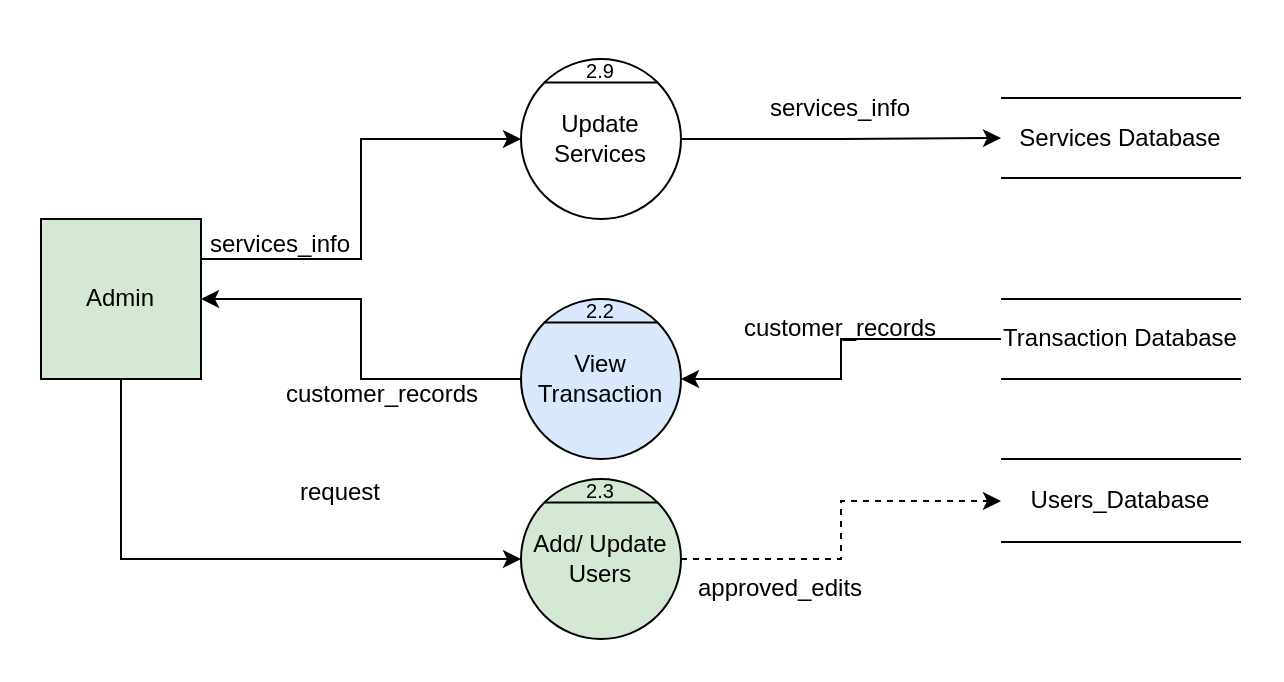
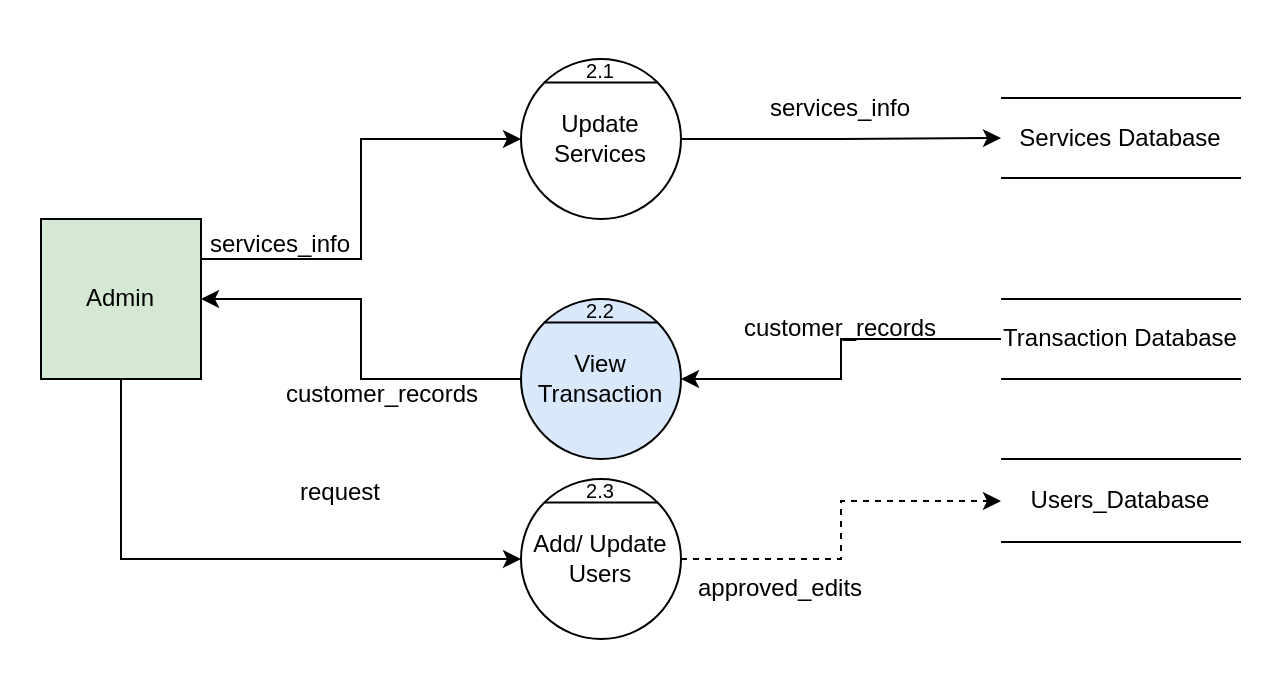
node "2.9": label "2.9" -> "2.1"
node "Add/ Update Users": fillcolor #d5e8d4 -> #ffffff
